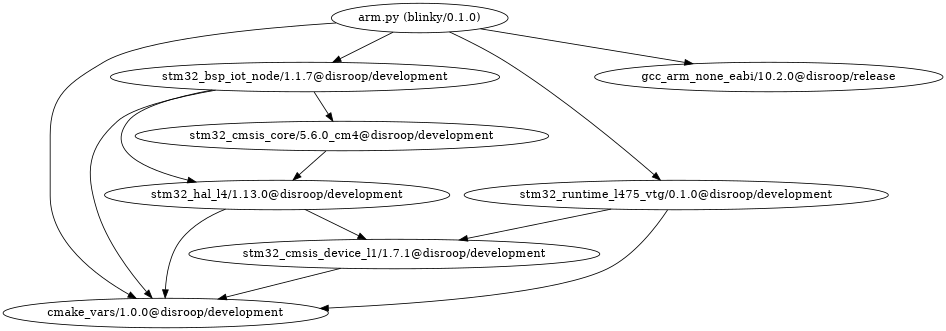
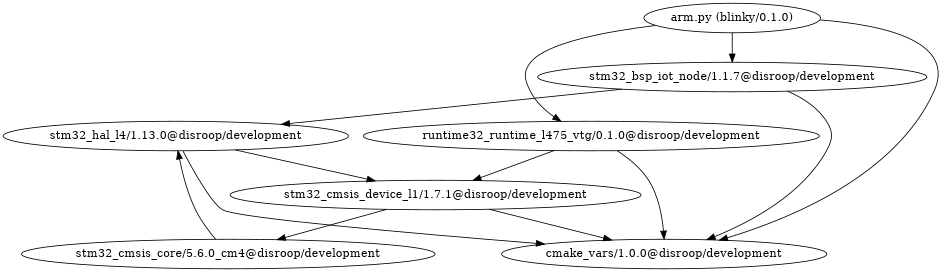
node "gcc_arm_none_eabi/10.2.0@disroop/release": removed
edge "stm32_bsp_iot_node/1.1.7@disroop/development" -> "stm32_cmsis_core/5.6.0_cm4@disroop/development": now "stm32_cmsis_device_l1/1.7.1@disroop/development" -> "stm32_cmsis_core/5.6.0_cm4@disroop/development"
node "stm32_runtime_l475_vtg/0.1.0@disroop/development": label "stm32_runtime_l475_vtg/0.1.0@disroop/development" -> "runtime32_runtime_l475_vtg/0.1.0@disroop/development"
